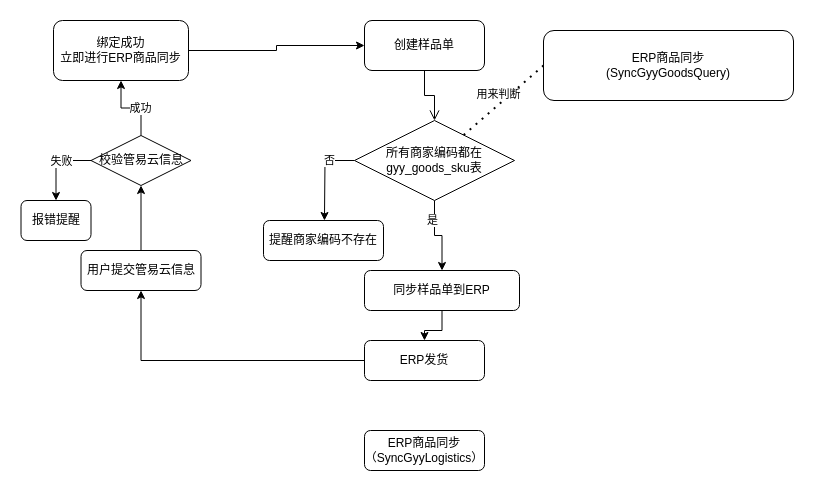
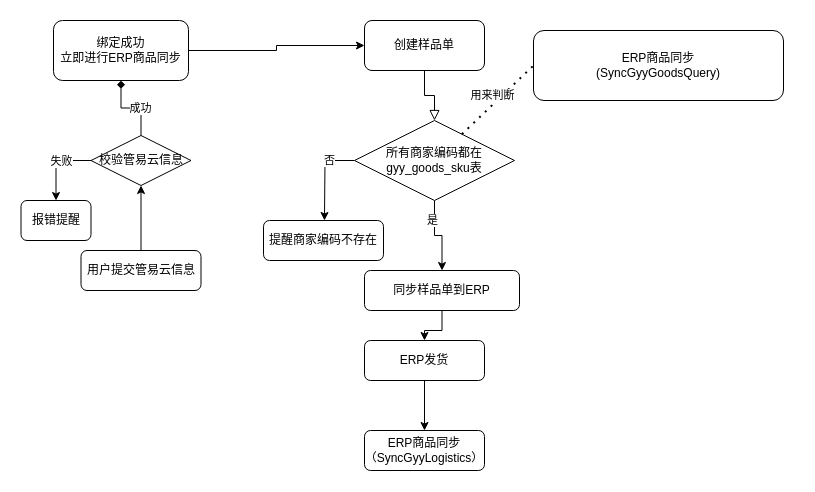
node "ERP商品同步 (SyncGyyGoodsQuery)": moved (669, 66) -> (659, 66)
edge "校验管易云信息" -> "绑定成功 立即进行ERP商品同步": arrowhead classic -> diamond
edge "创建样品单" -> "所有商家编码都在gyy_goods_sku表": arrowhead open -> block
edge "ERP发货" -> "用户提交管易云信息": now "ERP发货" -> "ERP商品同步（SyncGyyLogistics）"
